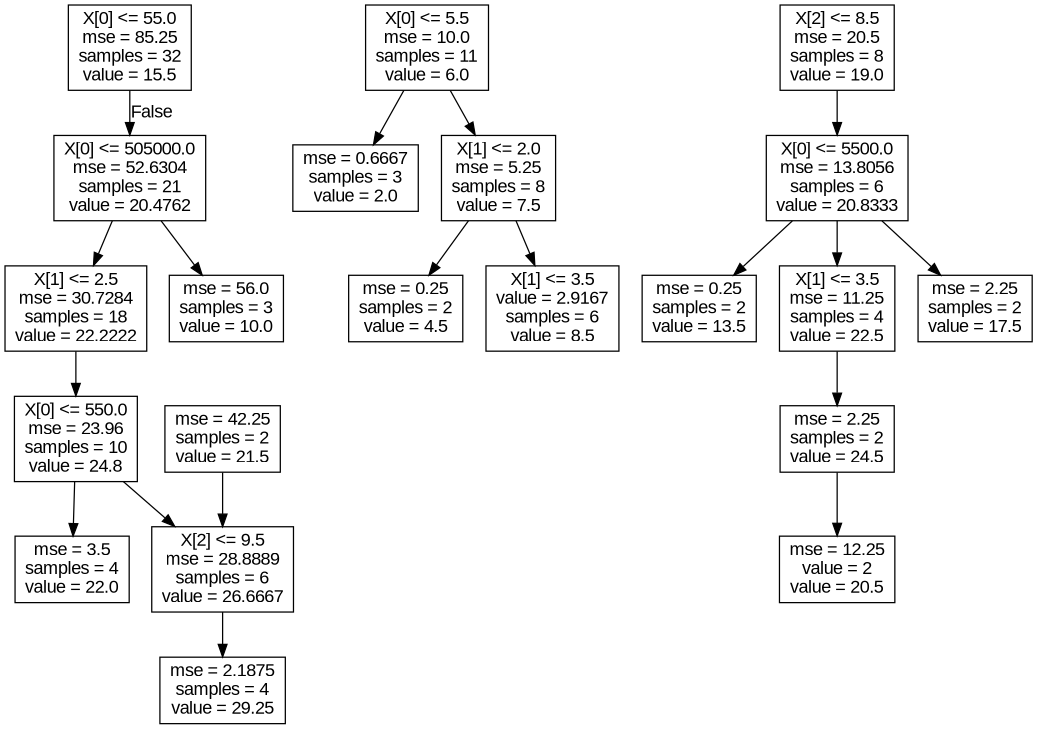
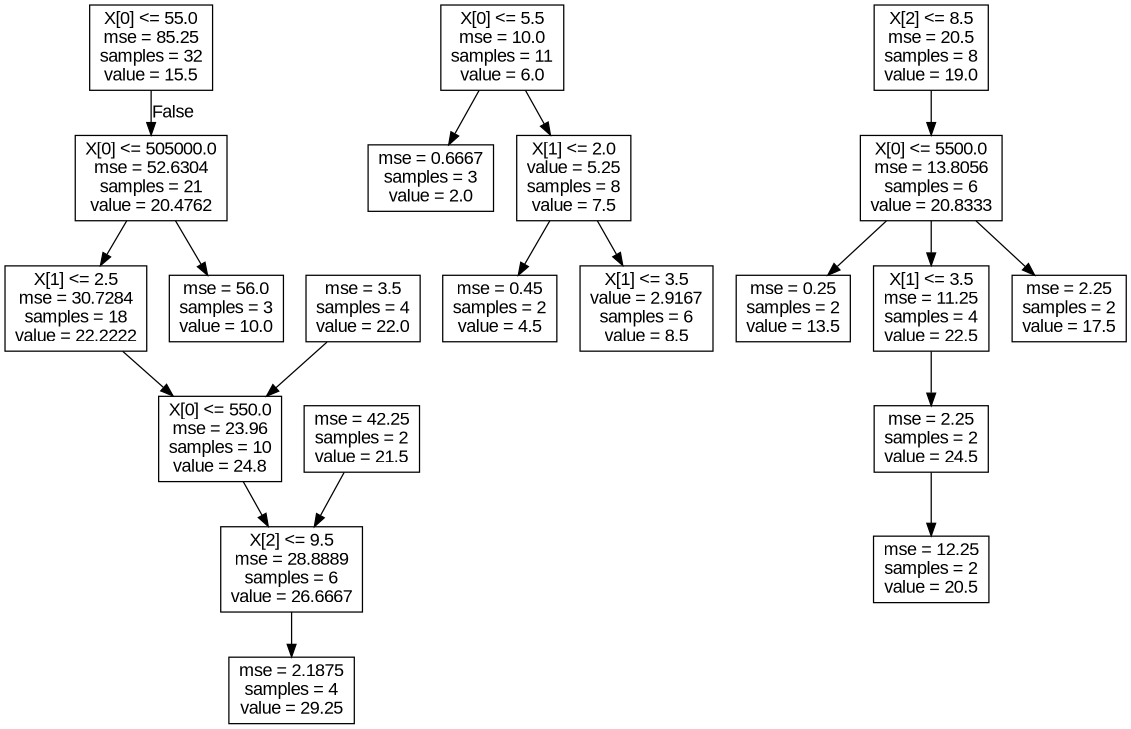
node "X[1] <= 2.0 mse = 5.25 samples = 8 value = 7.5": label "X[1] <= 2.0 mse = 5.25 samples = 8 value = 7.5" -> "X[1] <= 2.0 value = 5.25 samples = 8 value = 7.5"
node "mse = 0.25 samples = 2 value = 4.5": label "mse = 0.25 samples = 2 value = 4.5" -> "mse = 0.45 samples = 2 value = 4.5"
edge "X[0] <= 550.0 mse = 23.96 samples = 10 value = 24.8" -> "mse = 3.5 samples = 4 value = 22.0": reversed
node "mse = 12.25 value = 2 value = 20.5": label "mse = 12.25 value = 2 value = 20.5" -> "mse = 12.25 samples = 2 value = 20.5"
